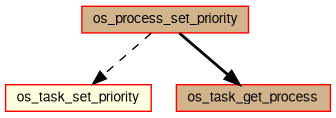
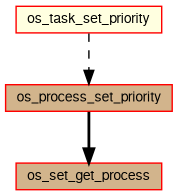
edge "os_process_set_priority" -> "os_task_set_priority": reversed
node "os_task_get_process": label "os_task_get_process" -> "os_set_get_process"
